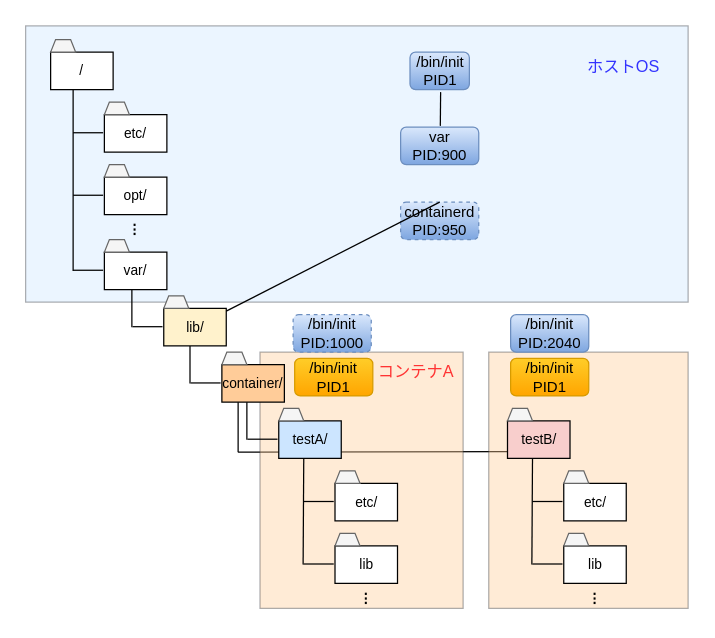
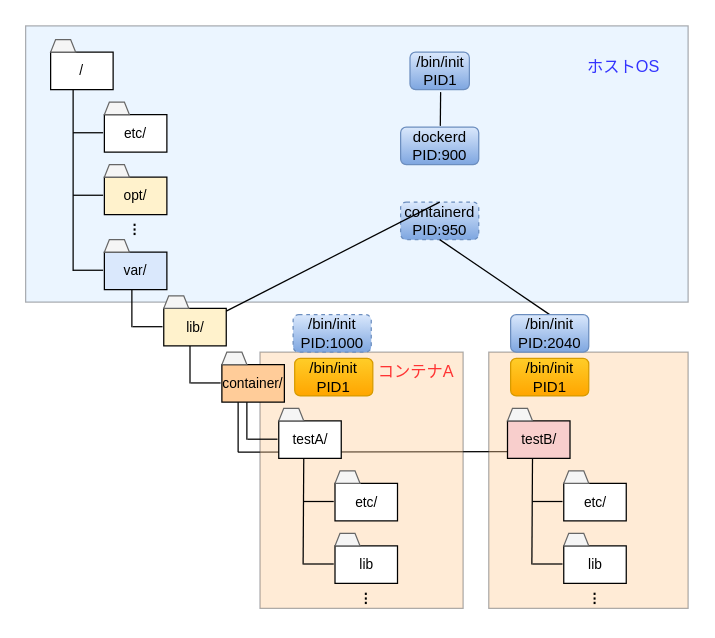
node "var PID:900": label "var PID:900" -> "dockerd PID:900"
node "opt/": fillcolor #ffffff -> #fff2cc
node "var/": fillcolor #ffffff -> #dae8fc
edge "containerd PID:950" -- "/bin/init PID:2040": added
node "testA/": fillcolor #cce5ff -> #ffffff
